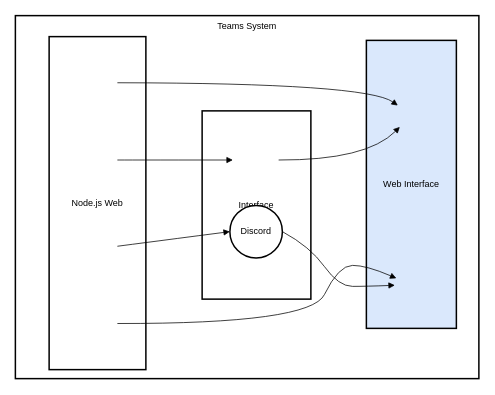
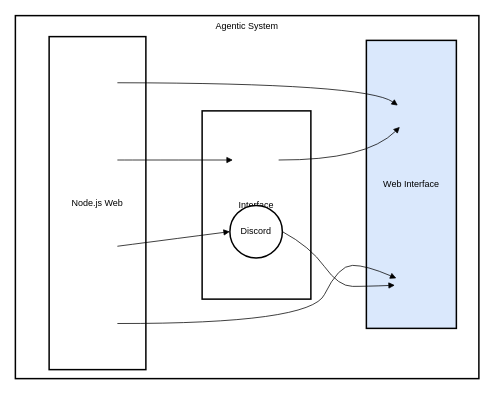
node "Teams System": label "Teams System" -> "Agentic System"
